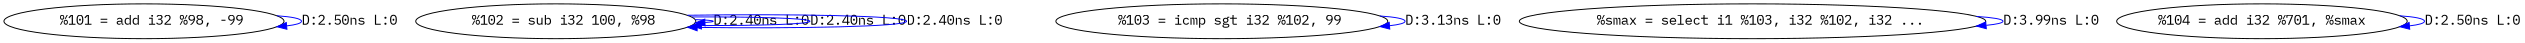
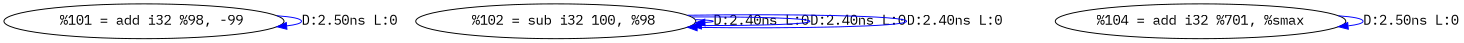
node "%103 = icmp sgt i32 %102, 99": removed
node "%smax = select i1 %103, i32 %102, i32 ...": removed
